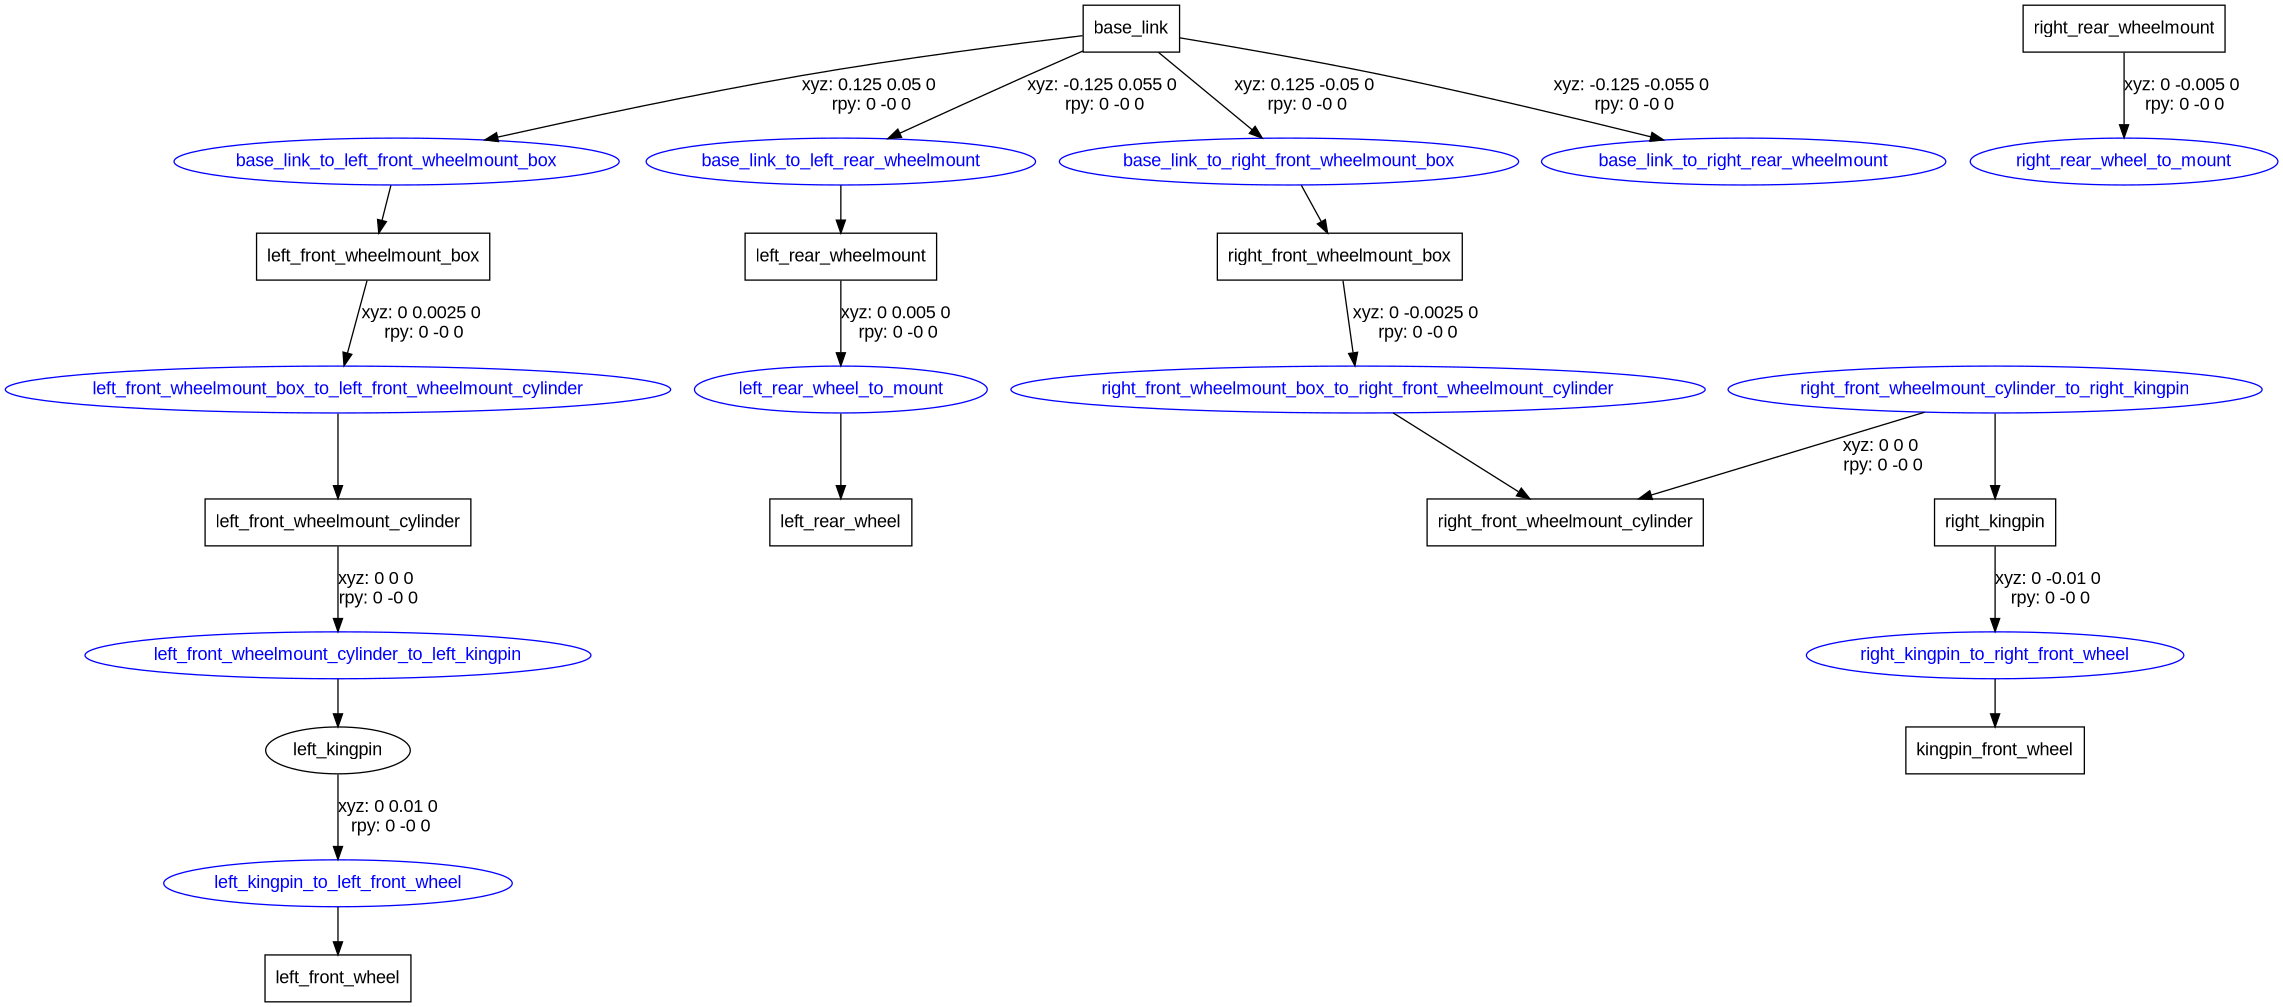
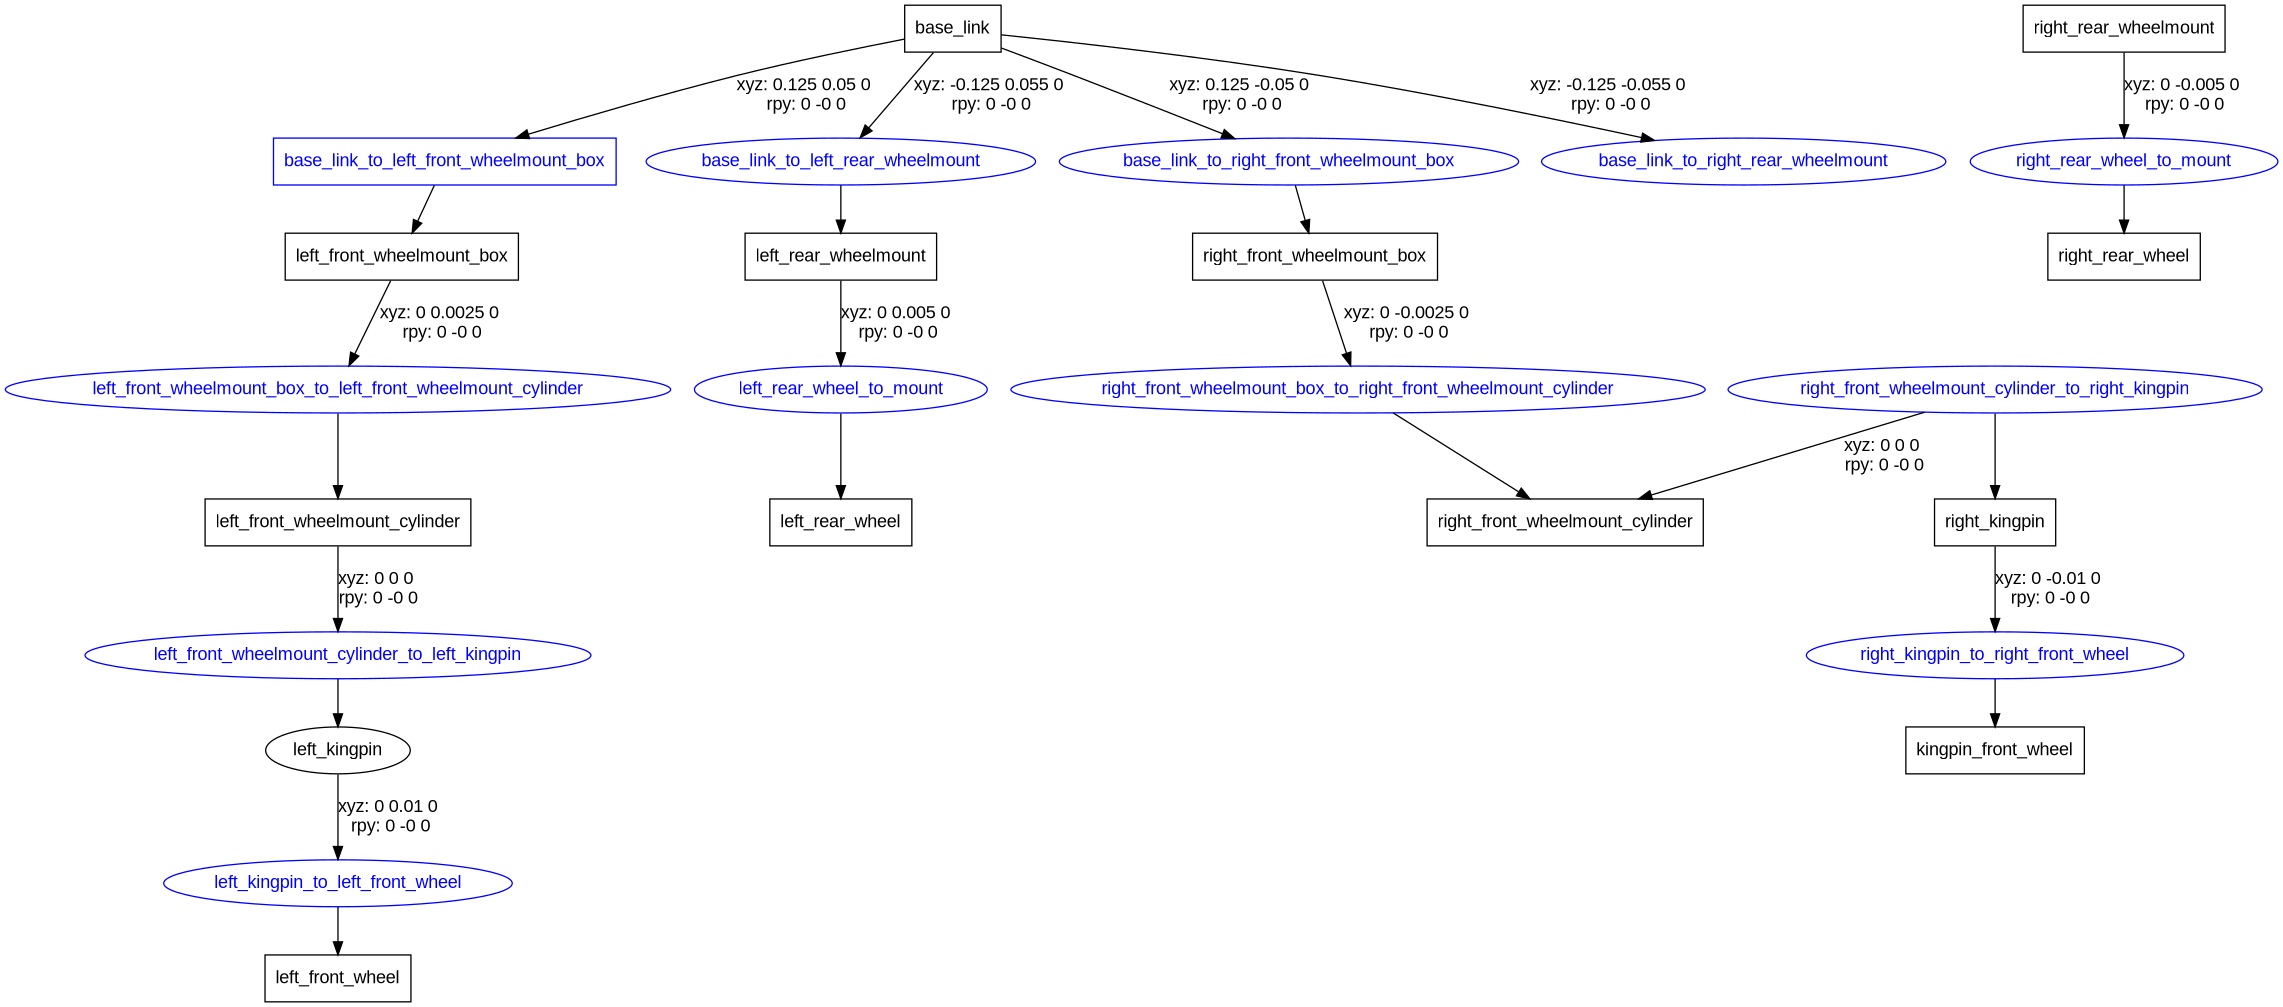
node "base_link_to_left_front_wheelmount_box": shape ellipse -> box
node "right_rear_wheel": added
